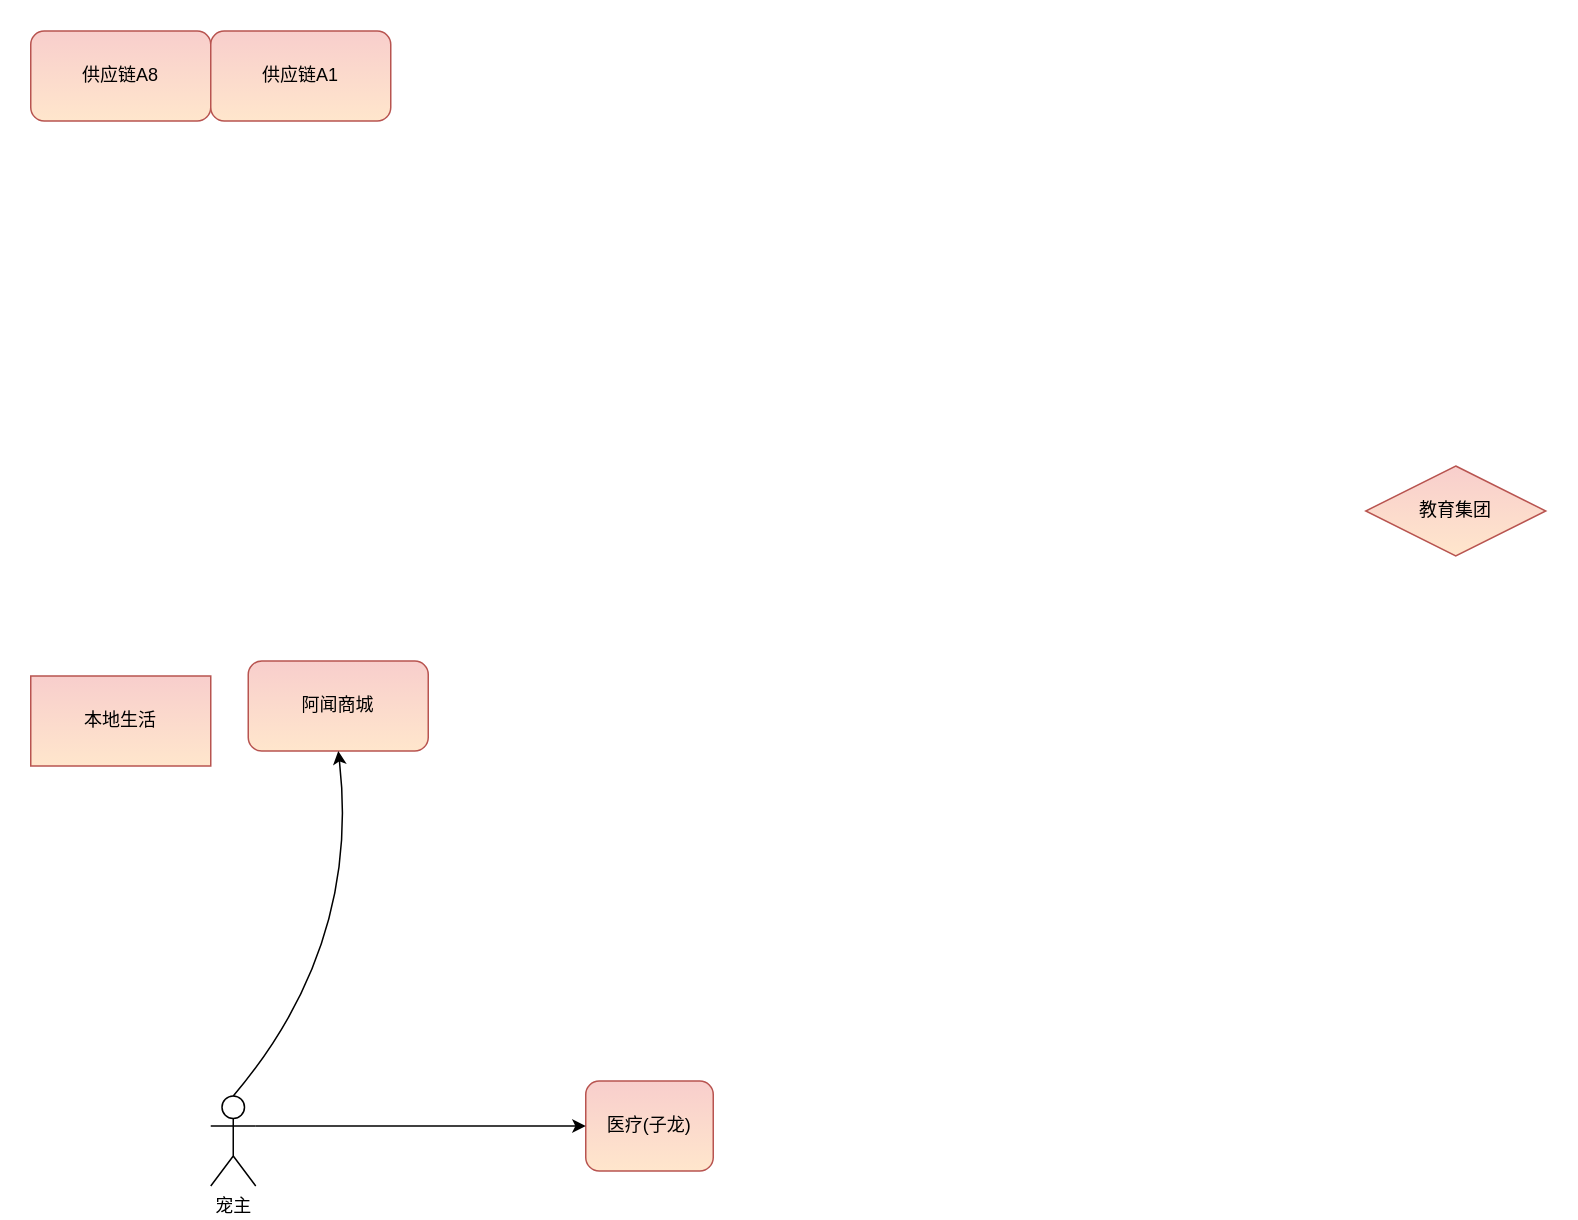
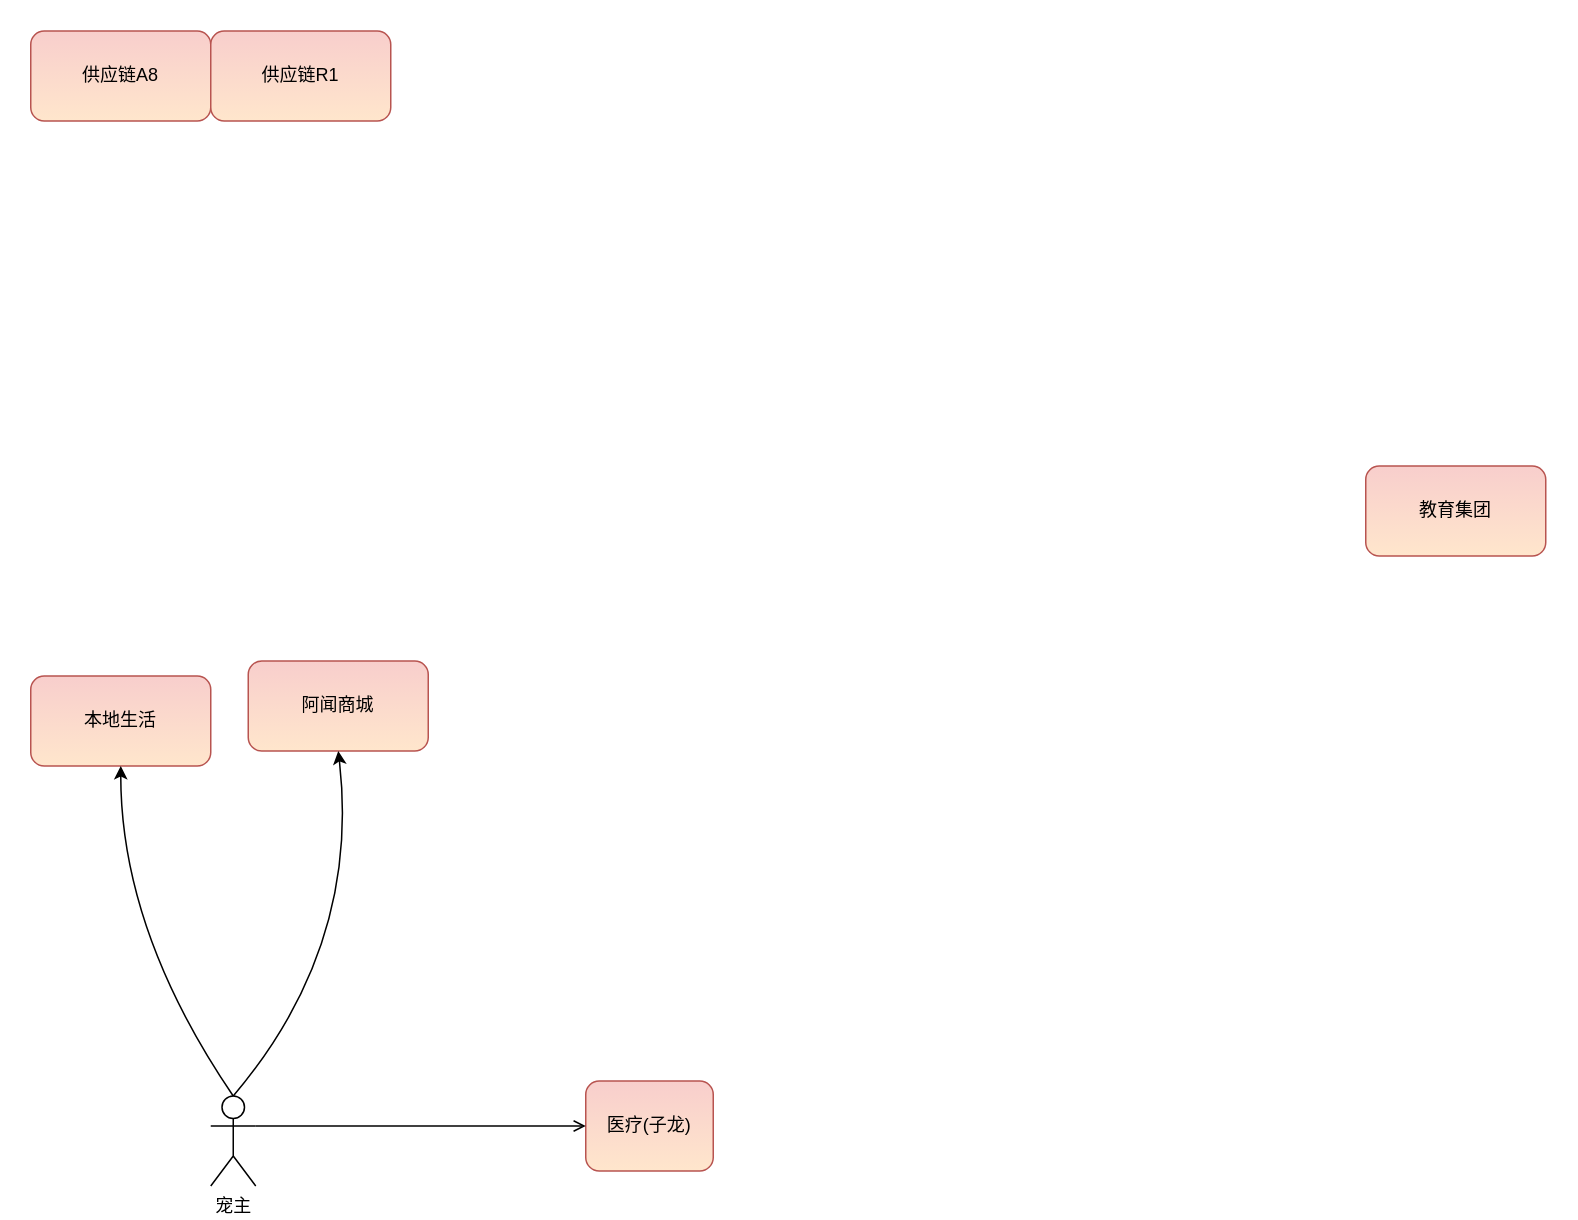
node "供应链A1": label "供应链A1" -> "供应链R1"
node "教育集团": shape diamond -> rounded rectangle
node "本地生活": shape rectangle -> rounded rectangle
edge "宠主" -> "本地生活": added
edge "宠主" -> "医疗(子龙)": arrowhead classic -> open
